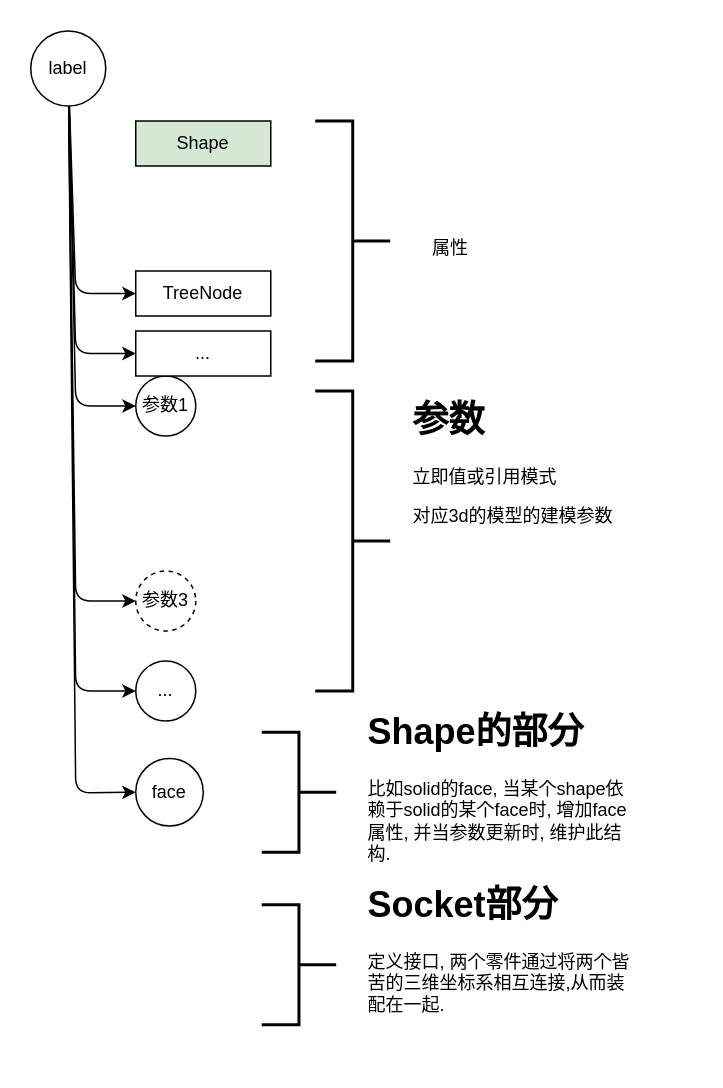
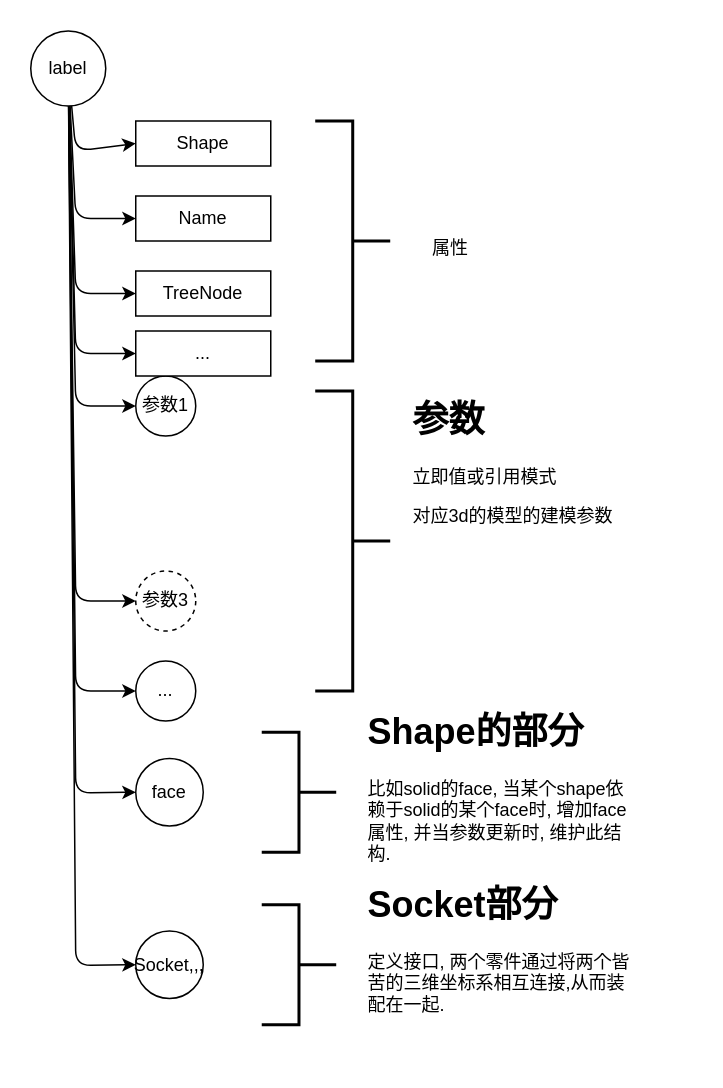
node "Shape": fillcolor #d5e8d4 -> #ffffff
edge "label" -> "Shape": added
edge "label" -> "Name": added
node "Name": added
edge "label" -> "Socket,,,": added
node "Socket,,,": added
